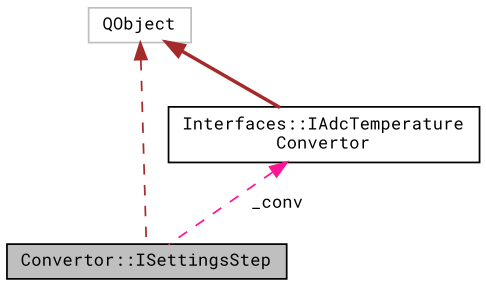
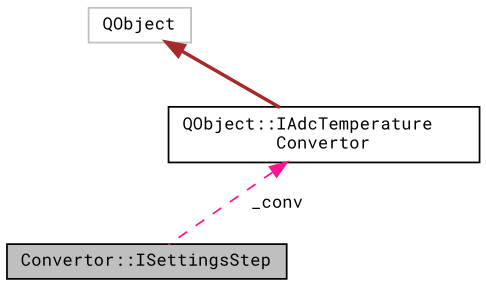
node "Interfaces::IAdcTemperature Convertor": label "Interfaces::IAdcTemperature Convertor" -> "QObject::IAdcTemperature Convertor"
edge "Convertor::ISettingsStep" -> "QObject": removed
